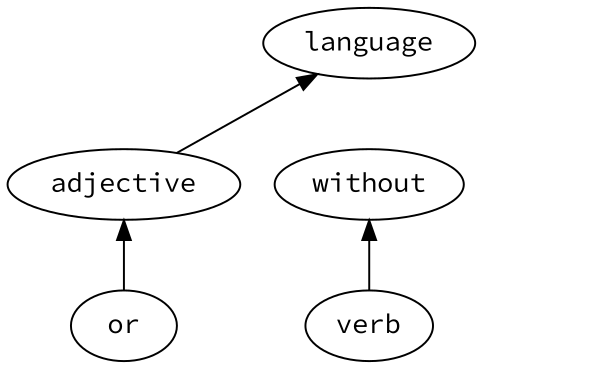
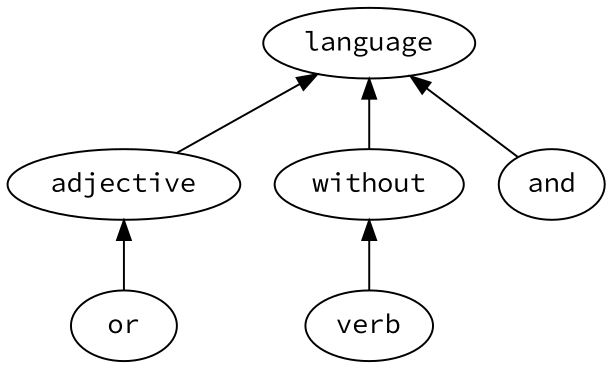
edge "without" -> "language": added
node "and": added
